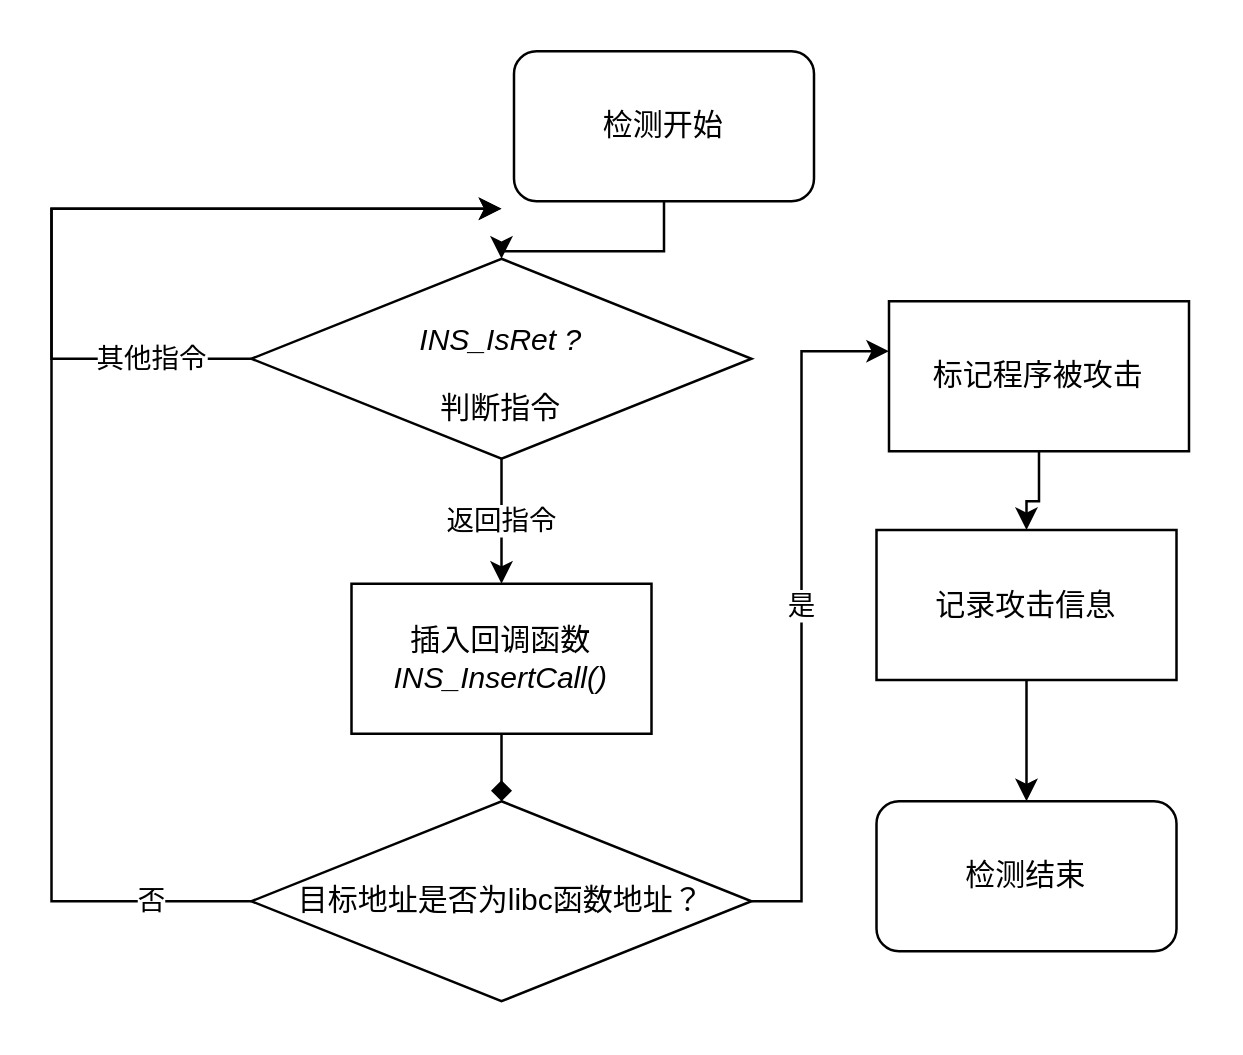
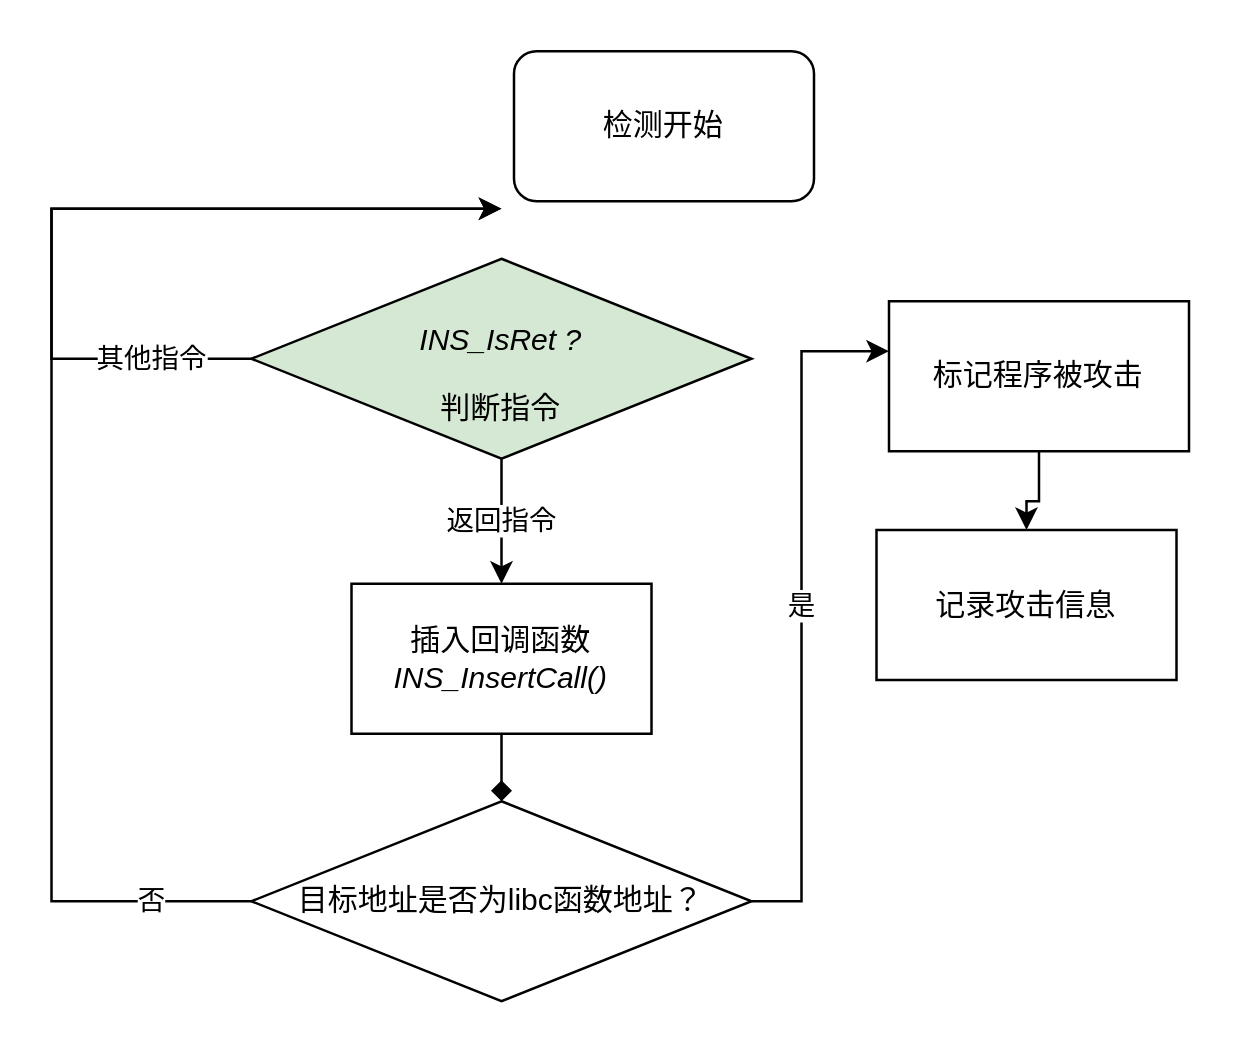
edge "检测开始" -> "INS_IsRet ? 判断指令": removed
node "INS_IsRet ? 判断指令": fillcolor #ffffff -> #d5e8d4
edge "记录攻击信息" -> "检测结束": removed
node "检测结束": removed
